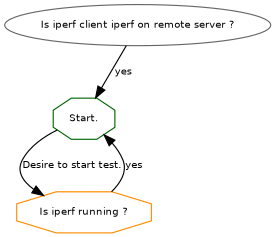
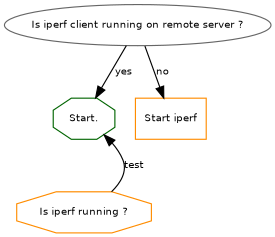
node "Is iperf client iperf on remote server ?": label "Is iperf client iperf on remote server ?" -> "Is iperf client running on remote server ?"
node "Start iperf": added
edge "Start." -> "Is iperf running ?": removed, label "Desire to start test."
edge "Is iperf running ?" -> "Start.": label "yes" -> "test"
